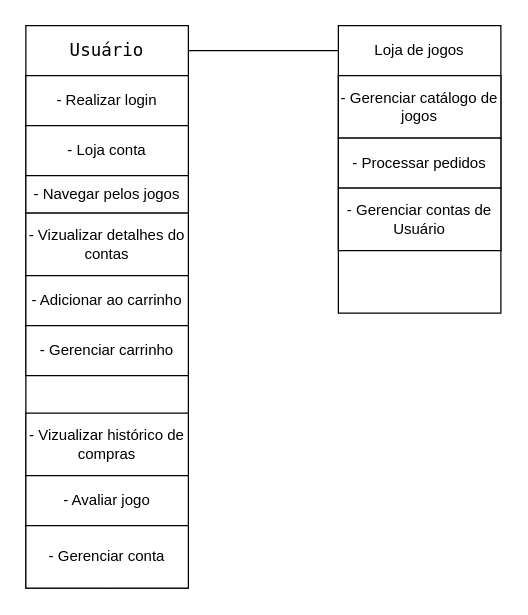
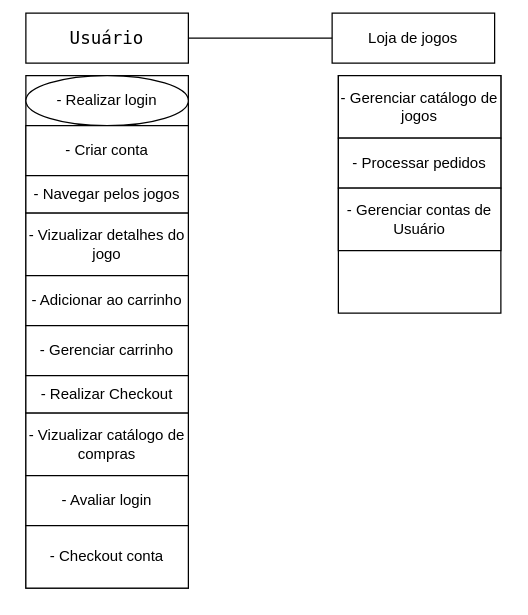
node "Usuário": moved (107, 51) -> (107, 38)
node "Loja de jogos": moved (419, 51) -> (413, 38)
node "- Realizar login": shape rectangle -> ellipse
node "- Loja conta": label "- Loja conta" -> "- Criar conta"
node "- Vizualizar detalhes do contas": label "- Vizualizar detalhes do contas" -> "- Vizualizar detalhes do jogo"
node "- Realizar Checkout": added
node "- Vizualizar histórico de compras": label "- Vizualizar histórico de compras" -> "- Vizualizar catálogo de compras"
node "- Avaliar jogo": label "- Avaliar jogo" -> "- Avaliar login"
node "- Gerenciar conta": label "- Gerenciar conta" -> "- Checkout conta"
